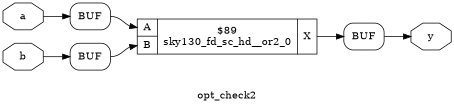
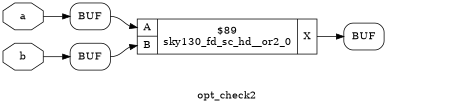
node "y": removed
